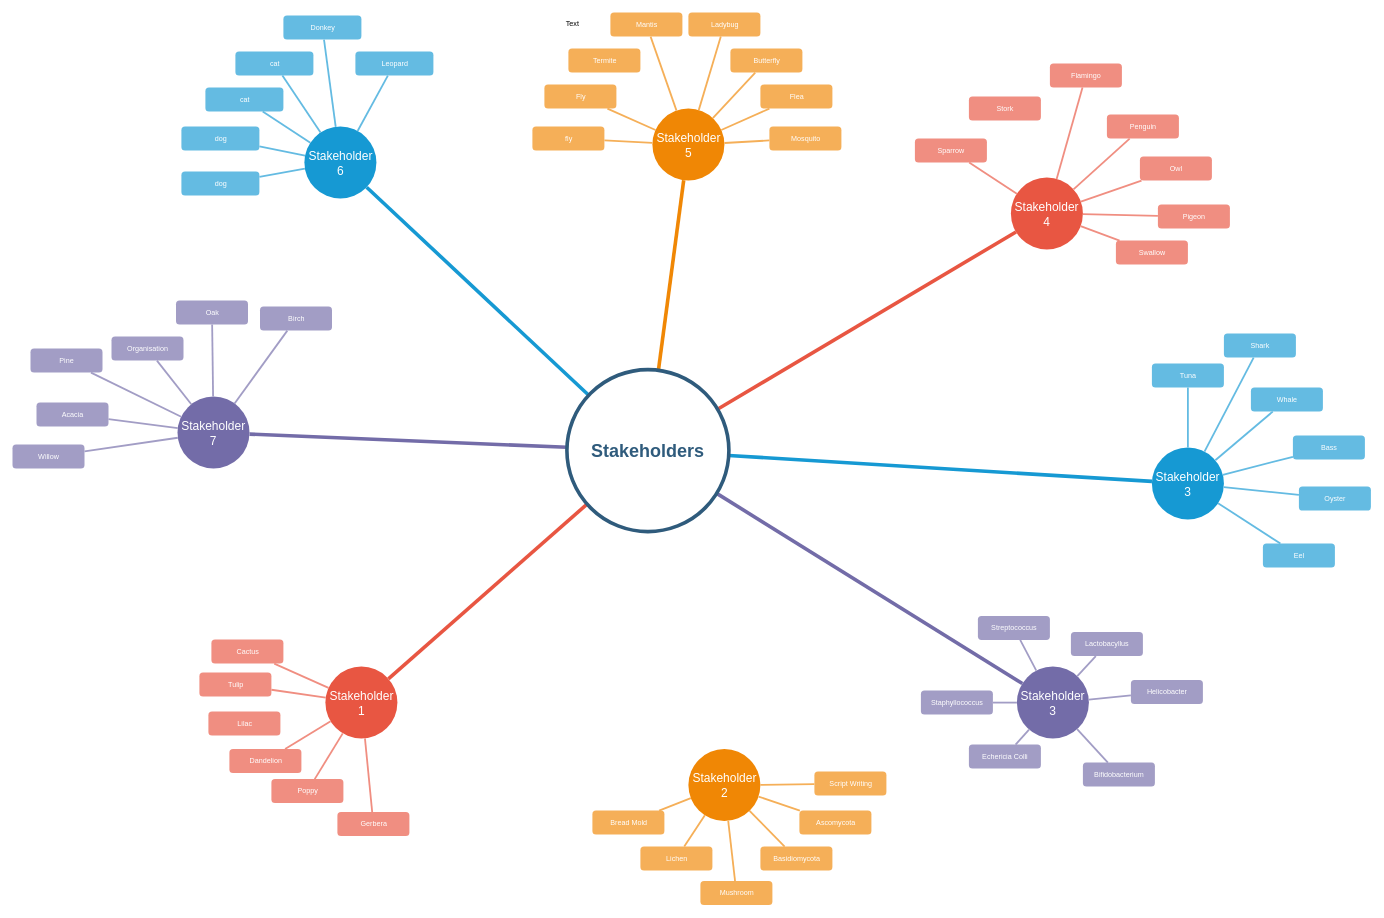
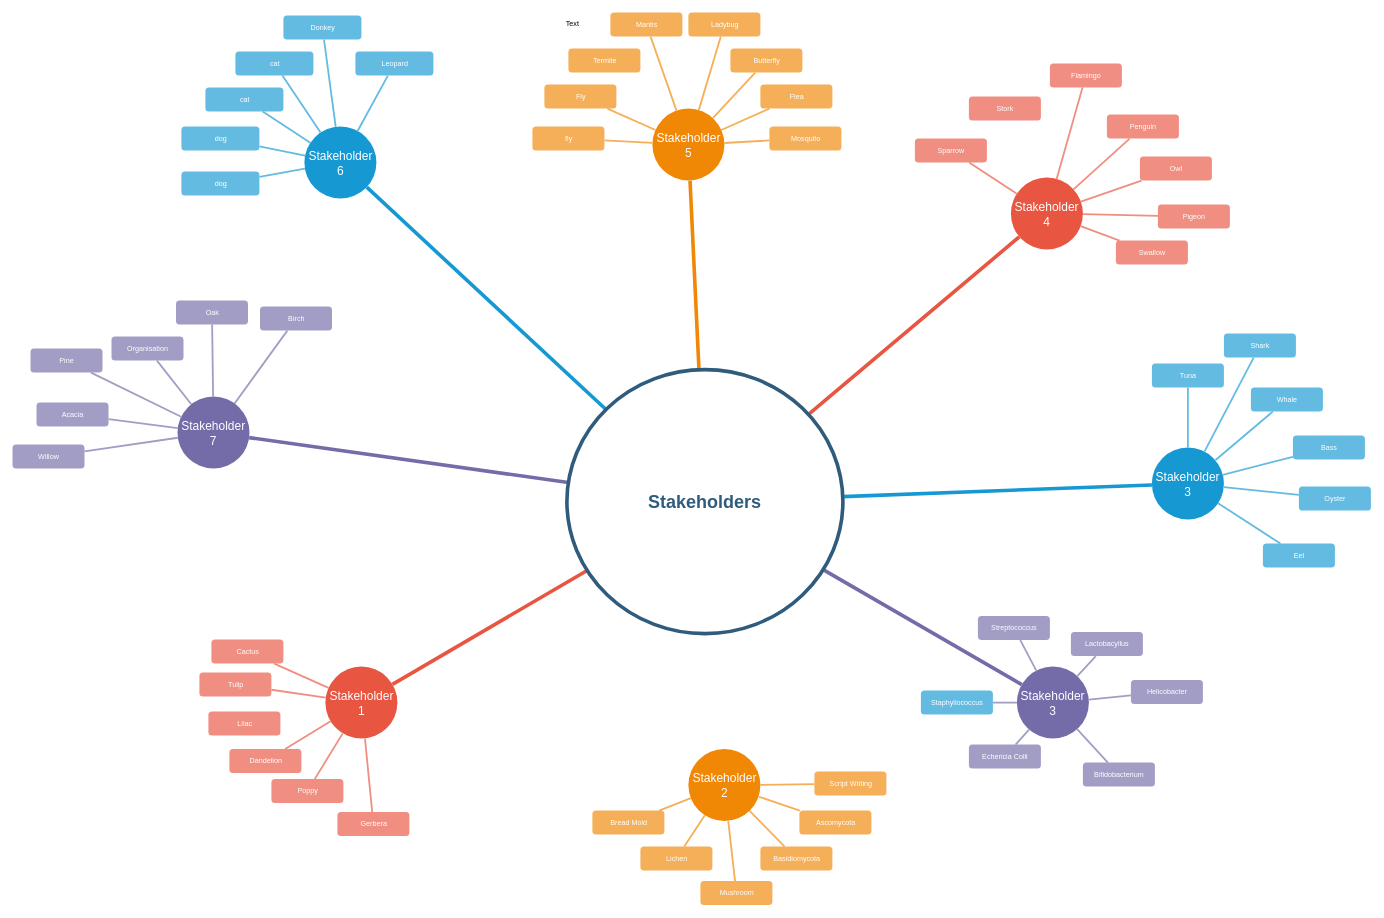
node "Stakeholders": size 162x162 -> 276x264
node "Staphyllococcus": fillcolor #a29dc5 -> #64bbe2
